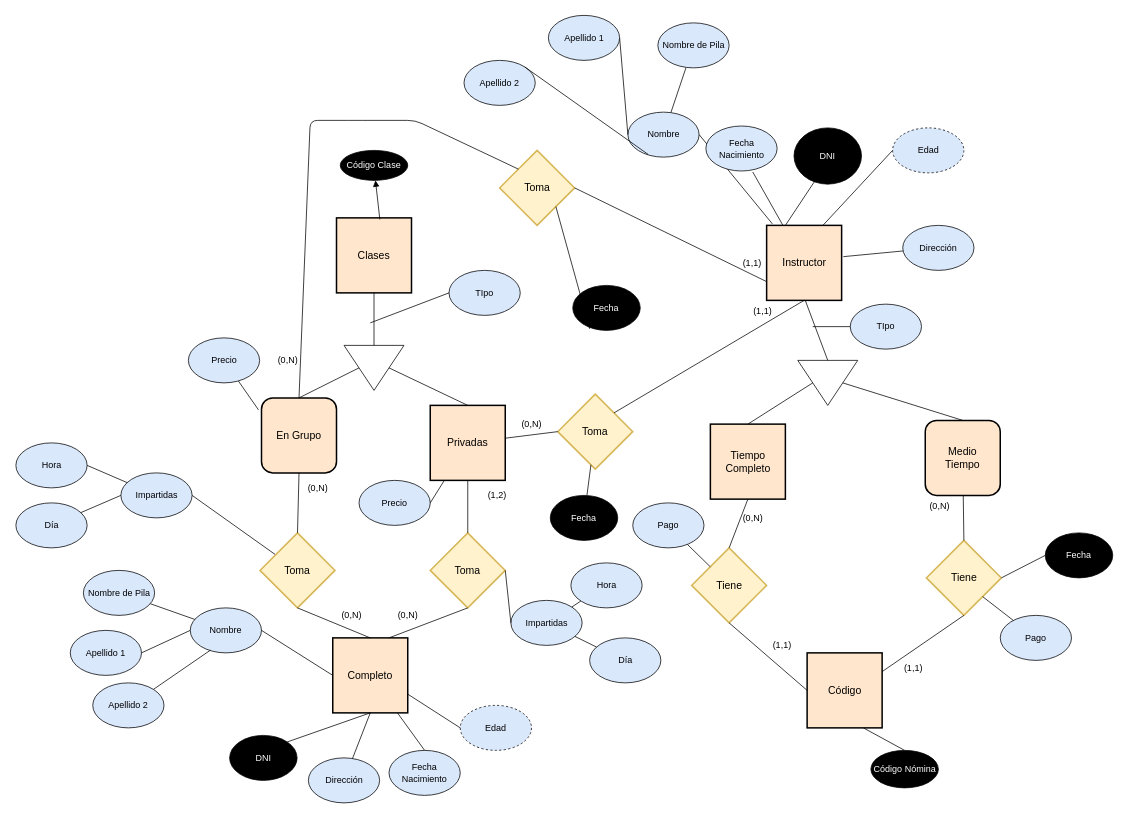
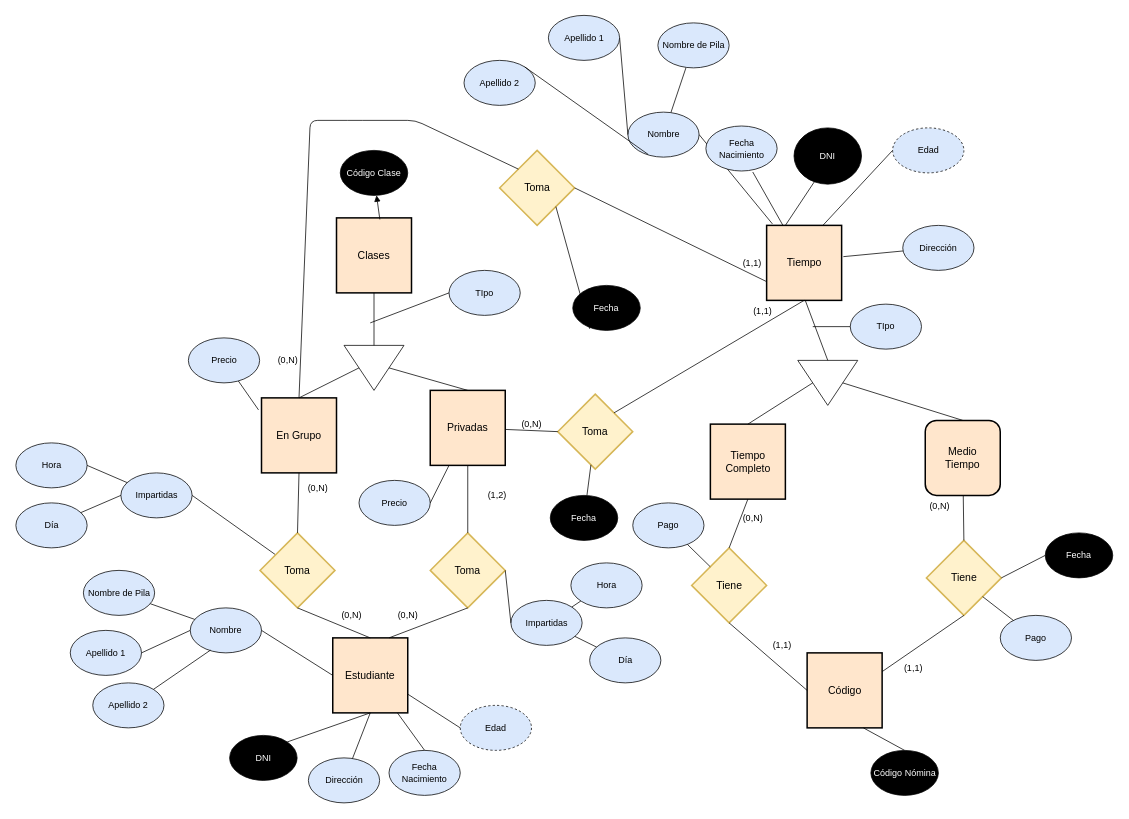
node "Código Clase": size 68x30 -> 68x45
node "Instructor": label "Instructor" -> "Tiempo"
node "En Grupo": shape rounded rectangle -> rectangle
node "Privadas": moved (468, 443) -> (468, 428)
node "Completo": label "Completo" -> "Estudiante"
node "Código Nómina": size 68x38 -> 68x45
